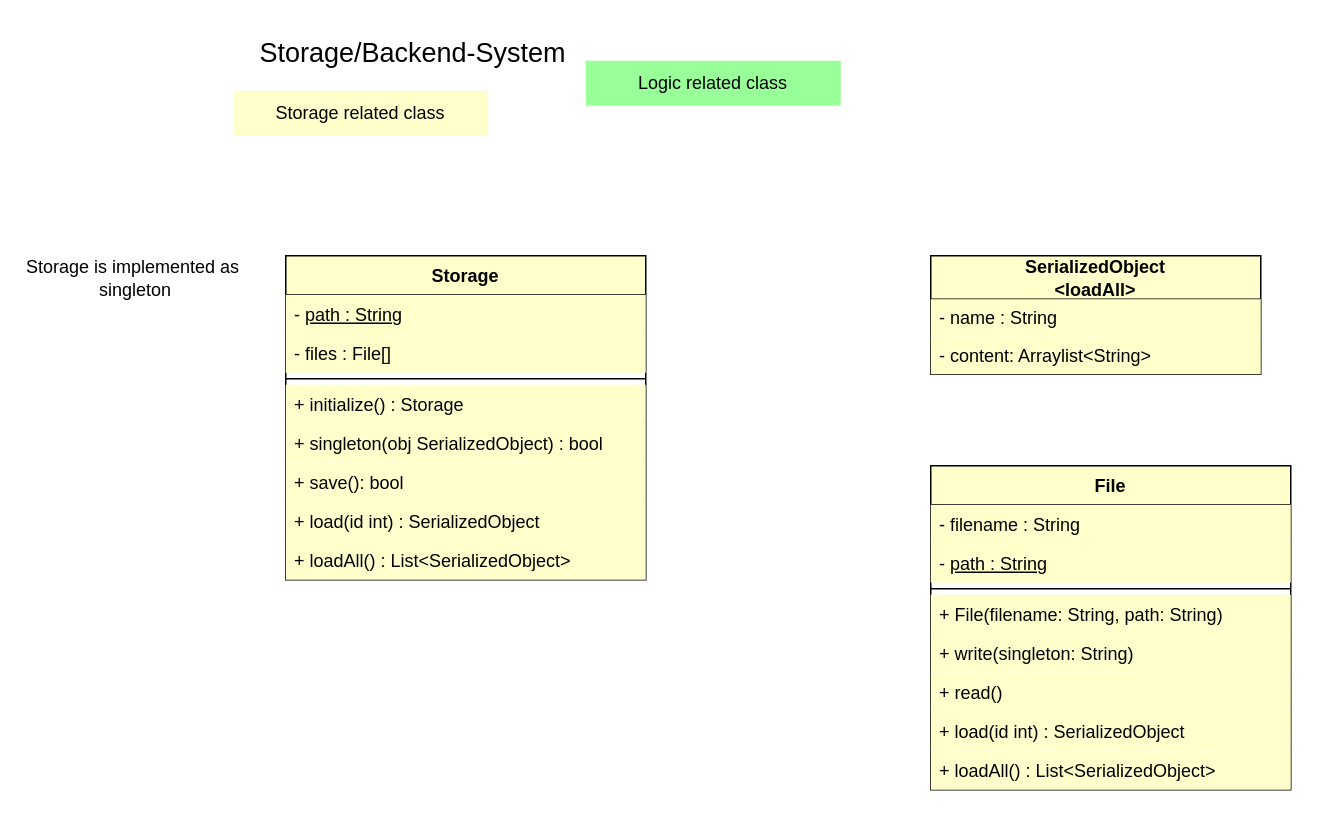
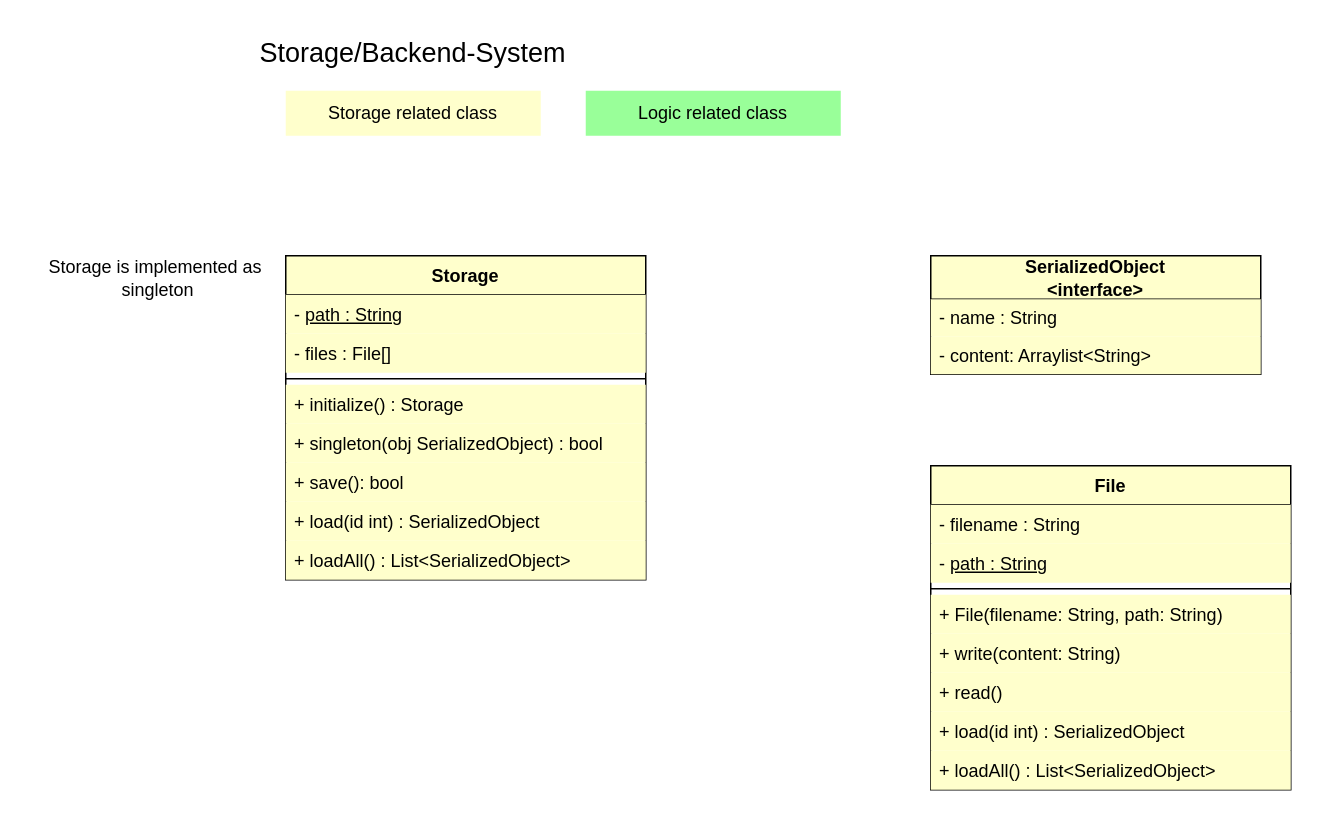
node "Logic related class": moved (713, 83) -> (713, 113)
node "Storage related class": moved (361, 113) -> (413, 113)
node "Storage is implemented as singleton": moved (136, 278) -> (158, 278)
node "SerializedObject <loadAll>": label "SerializedObject <loadAll>" -> "SerializedObject <interface>"
node "+ write(singleton: String)": label "+ write(singleton: String)" -> "+ write(content: String)"
